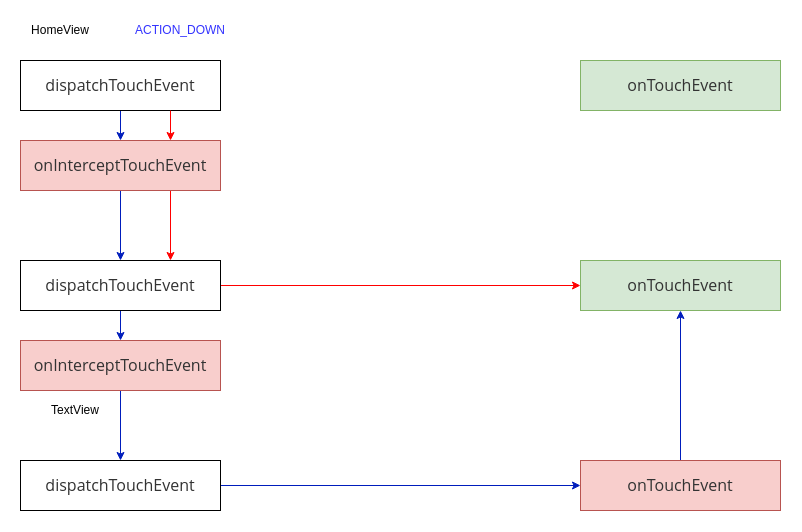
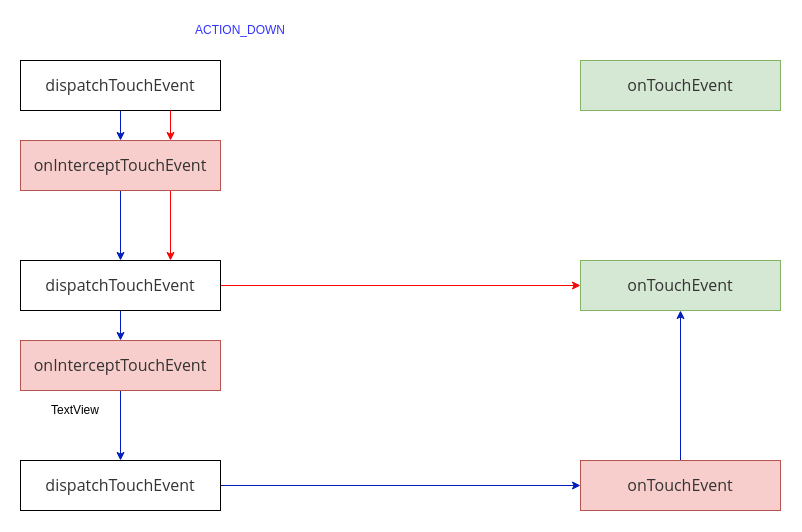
node "HomeView": removed
node "ACTION_DOWN": moved (181, 31) -> (241, 31)
